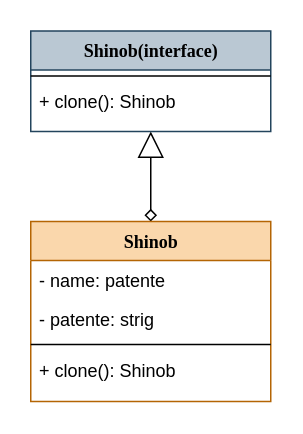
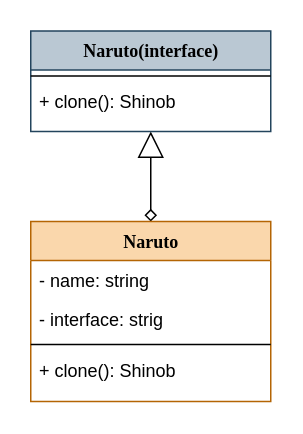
node "Shinob(interface)": label "Shinob(interface)" -> "Naruto(interface)"
node "Shinob": label "Shinob" -> "Naruto"
node "- name: patente": label "- name: patente" -> "- name: string"
node "- patente: strig": label "- patente: strig" -> "- interface: strig"
